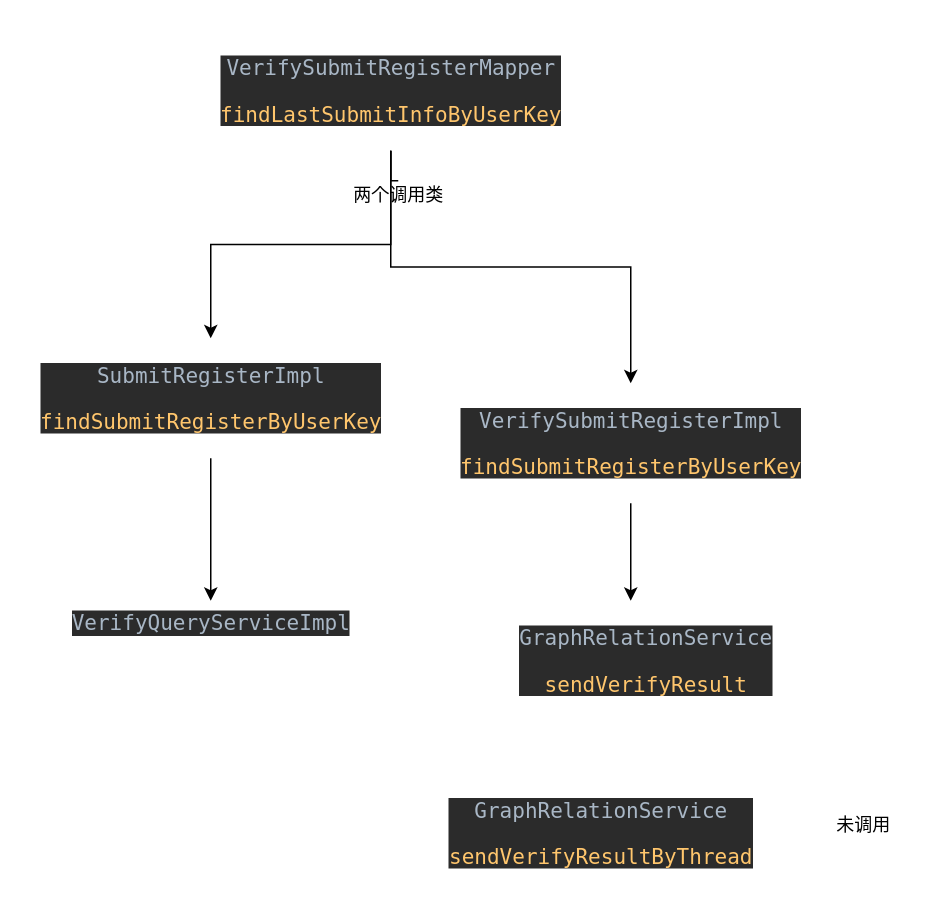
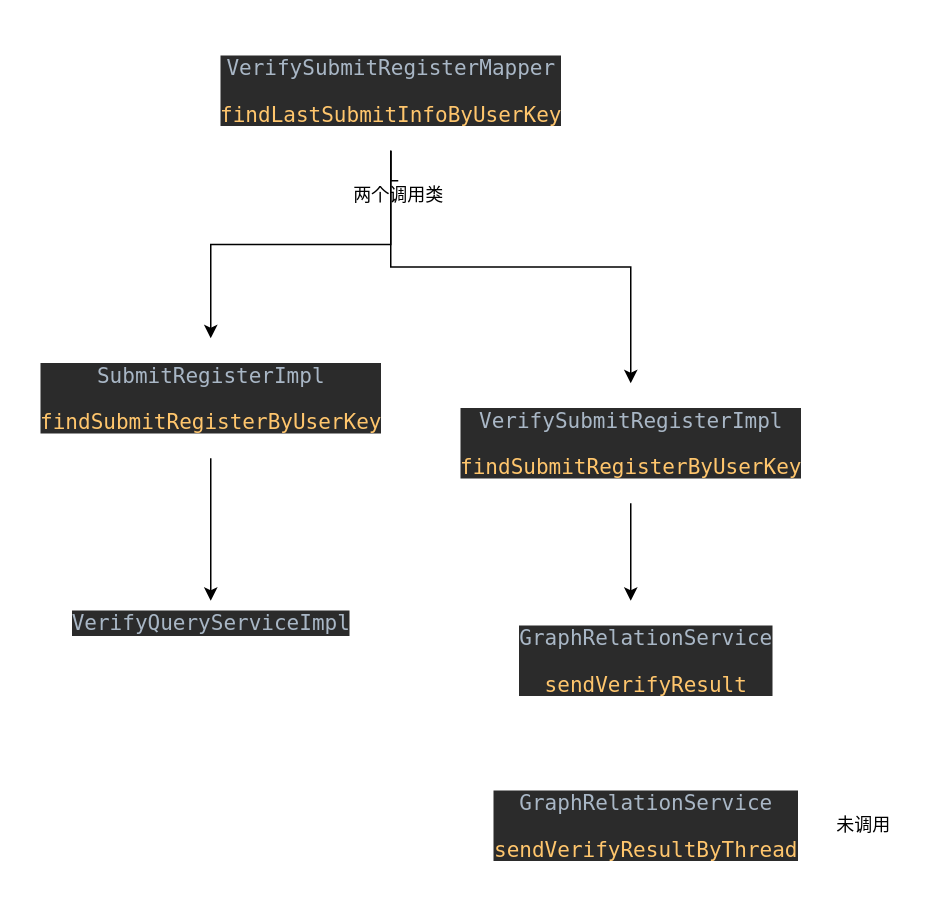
node "GraphRelationServicesendVerifyResultByThread": moved (601, 833) -> (646, 826)
